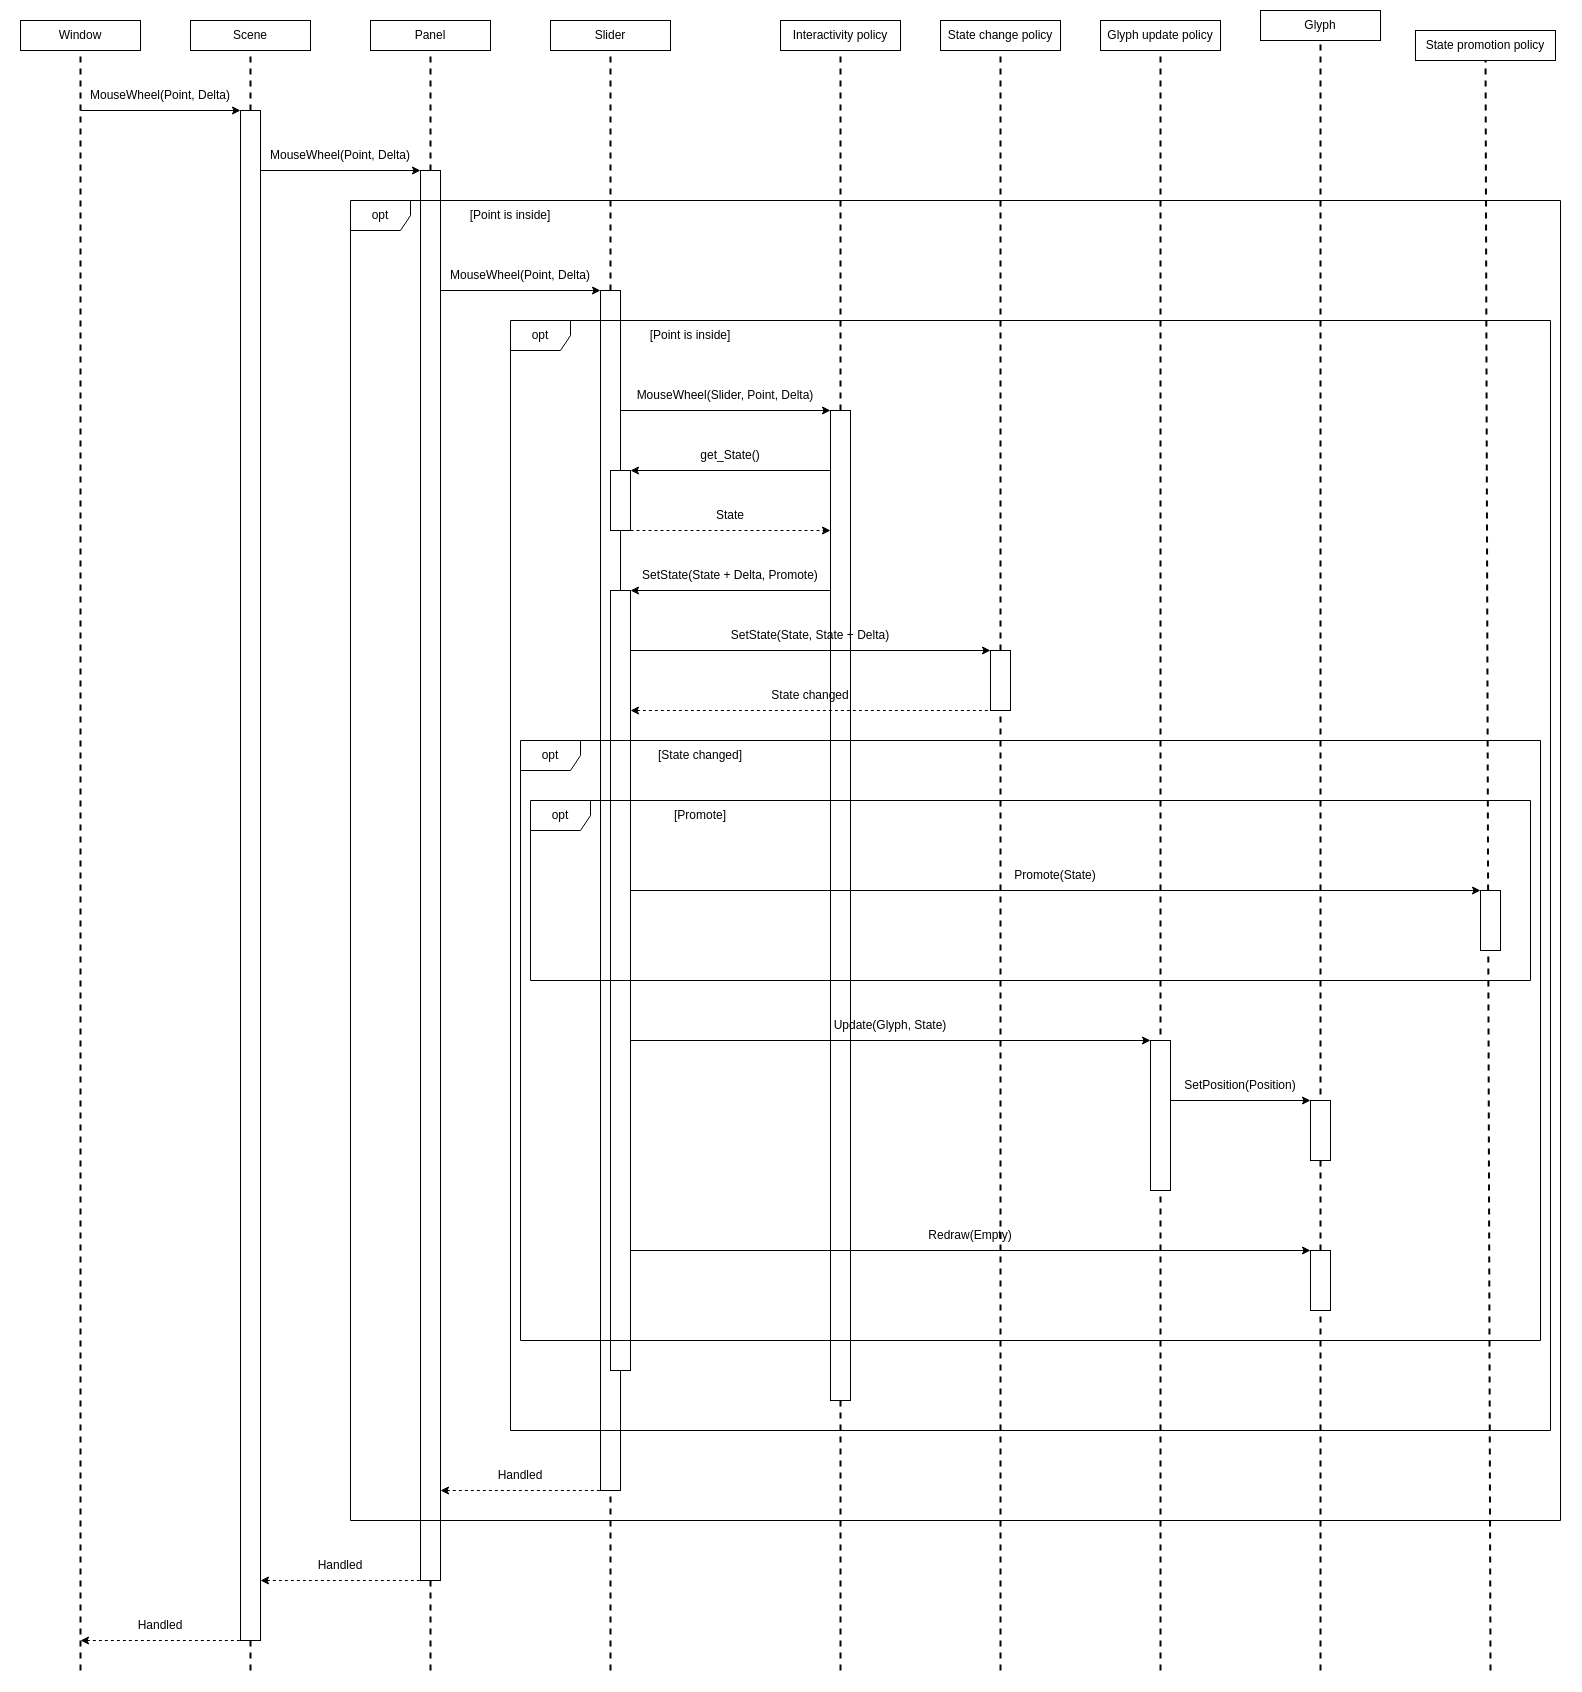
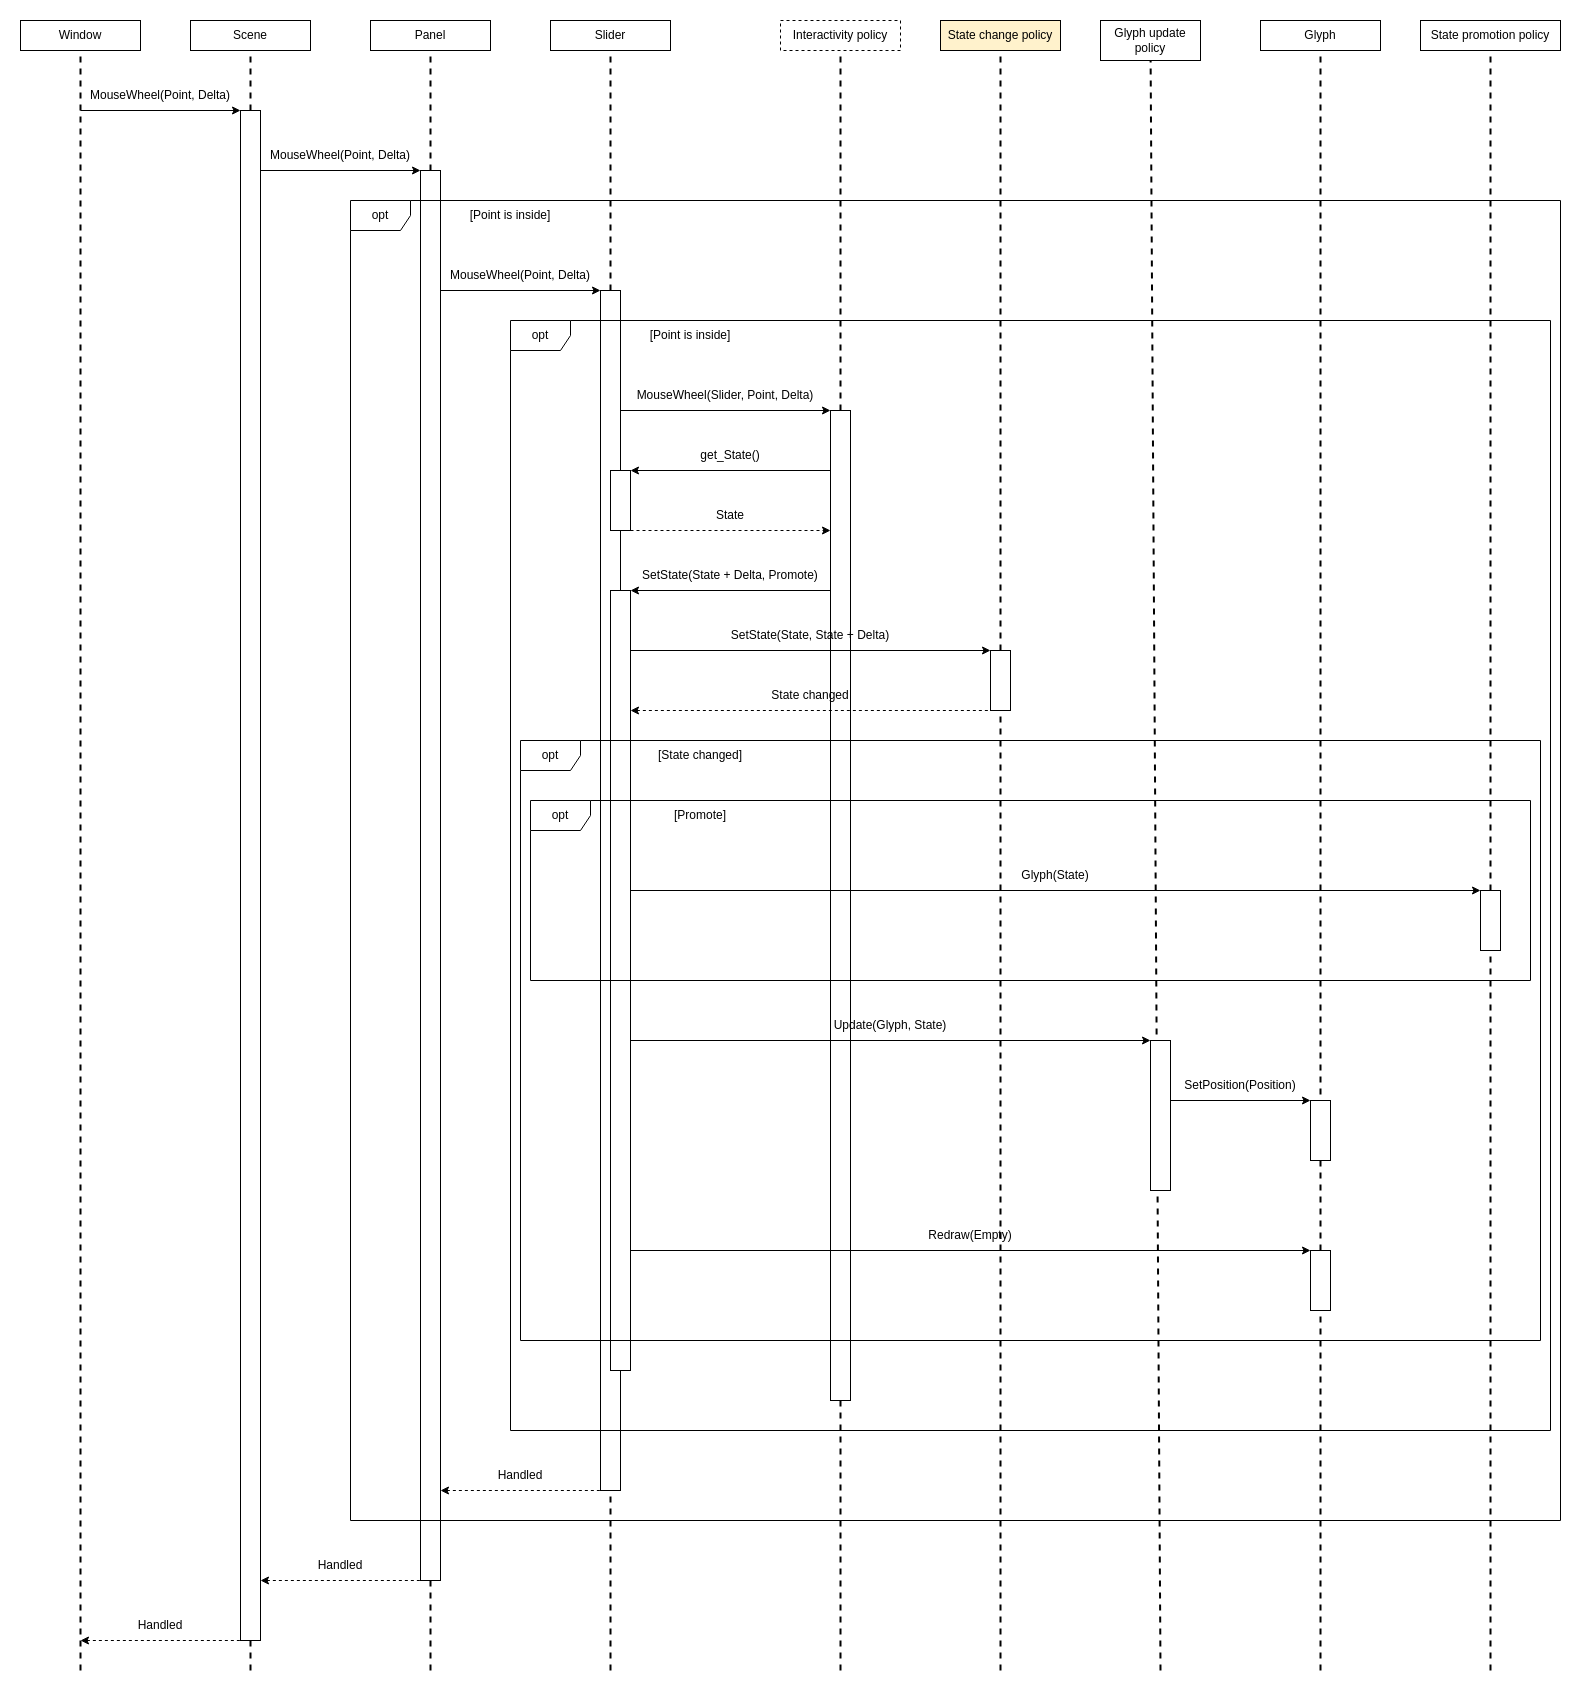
node "Glyph": moved (1321, 26) -> (1321, 36)
node "Interactivity policy": style solid -> dashed
node "State change policy": fillcolor #ffffff -> #fff2cc
node "Glyph update policy": size 120x30 -> 100x40
node "State promotion policy": moved (1486, 46) -> (1491, 36)
node "Promote(State)": label "Promote(State)" -> "Glyph(State)"
